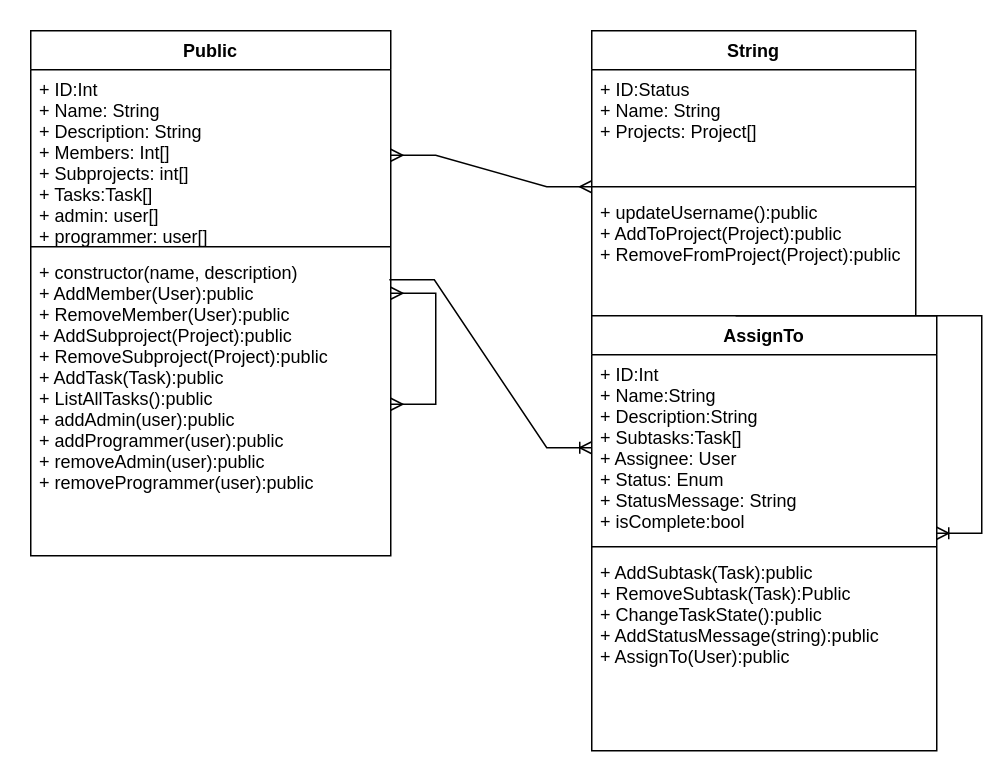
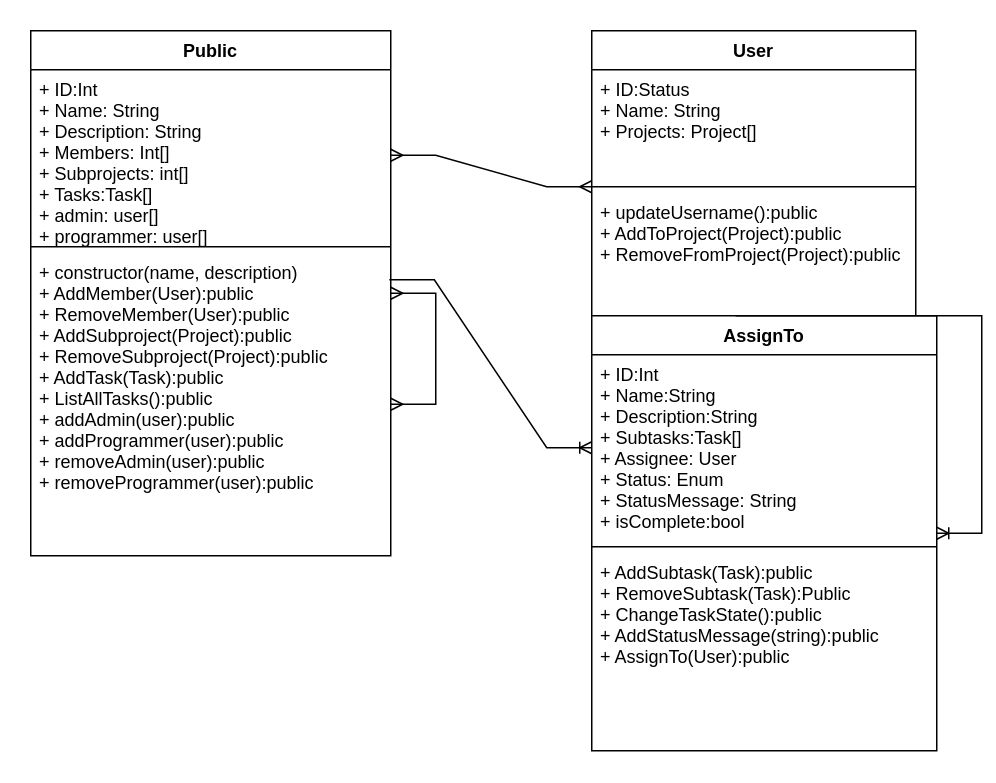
node "String": label "String" -> "User"
